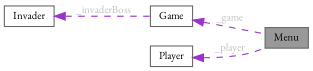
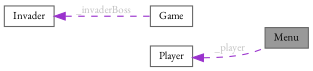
edge "Menu" -> "Game": removed, label "_game"
